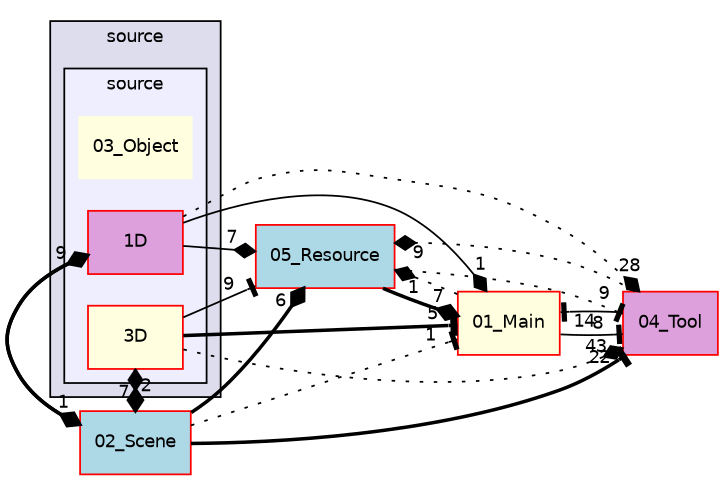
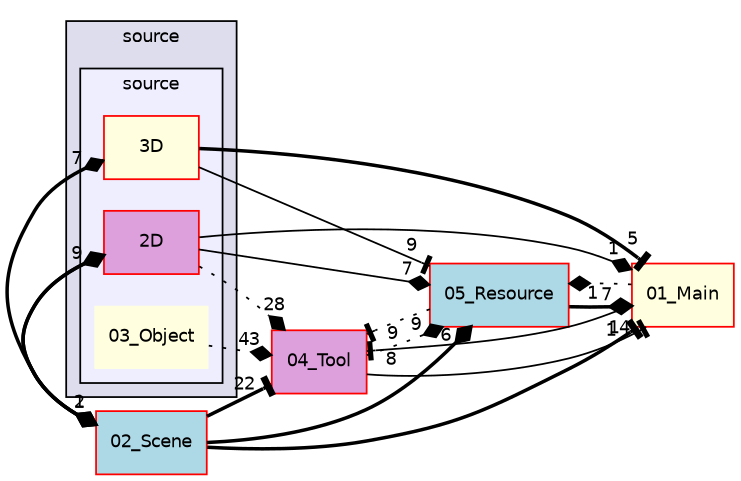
node "1D": label "1D" -> "2D"
edge "3D" -> "04_Tool": now "03_Object" -> "04_Tool"
edge "02_Scene" -> "01_Main": style dotted -> bold
